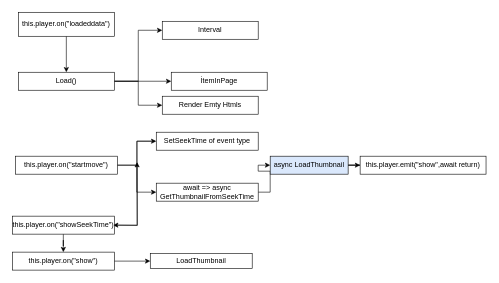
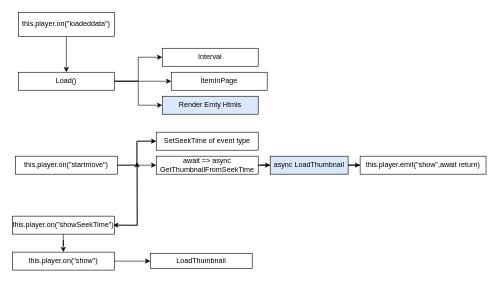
node "Interval": moved (210, 30) -> (210, 57)
node "Render Emty Htmls": fillcolor #ffffff -> #dae8fc
node "await => async GetThumbnailFromSeekTime": moved (207, 192) -> (207, 165)
